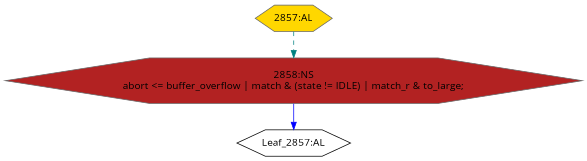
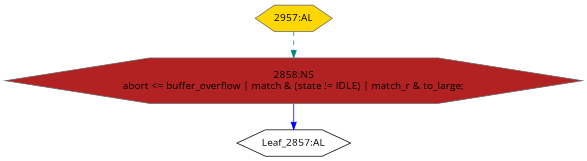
node "2857:AL": label "2857:AL" -> "2957:AL"
